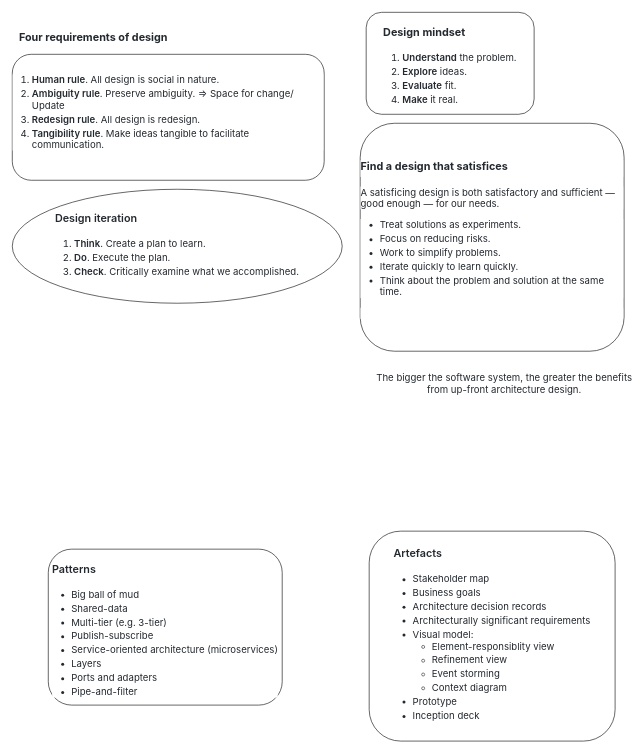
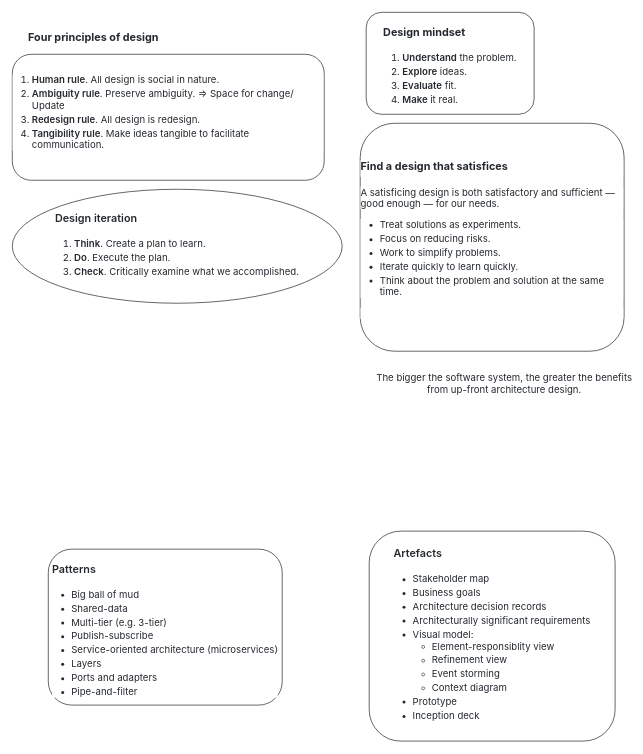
node "Four requirements of design": label "Four requirements of design" -> "Four principles of design"
